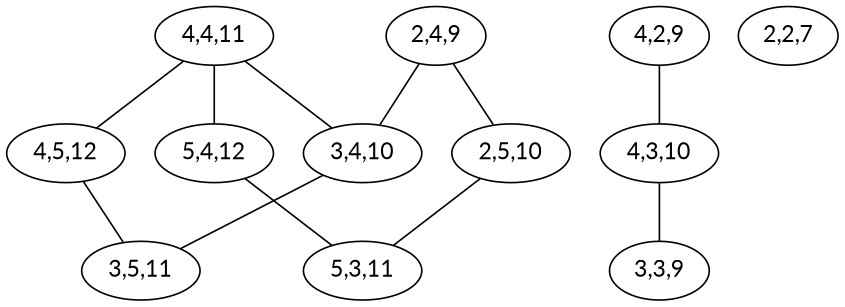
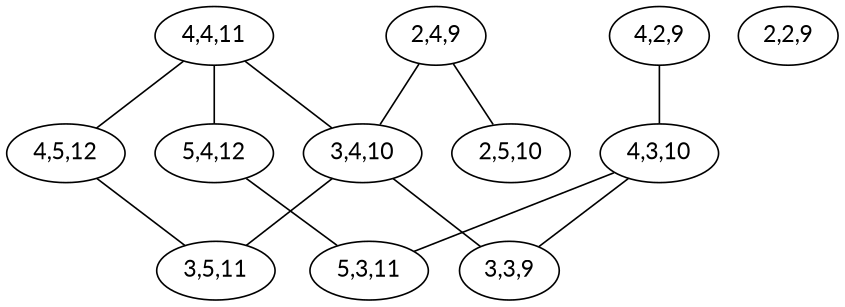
node "2,2,7": label "2,2,7" -> "2,2,9"
edge "2,5,10" -- "5,3,11": now "4,3,10" -- "5,3,11"
edge "3,4,10" -- "3,3,9": added
